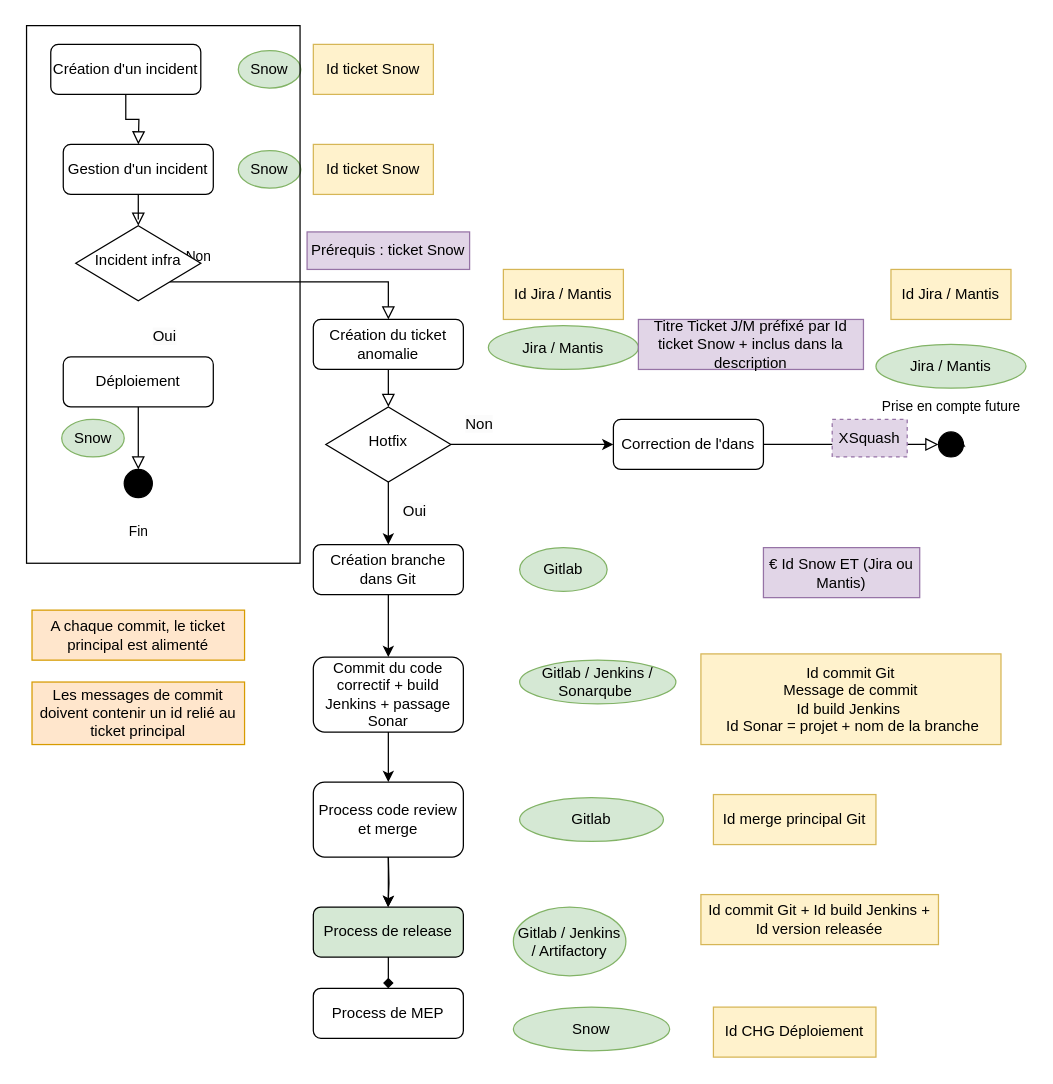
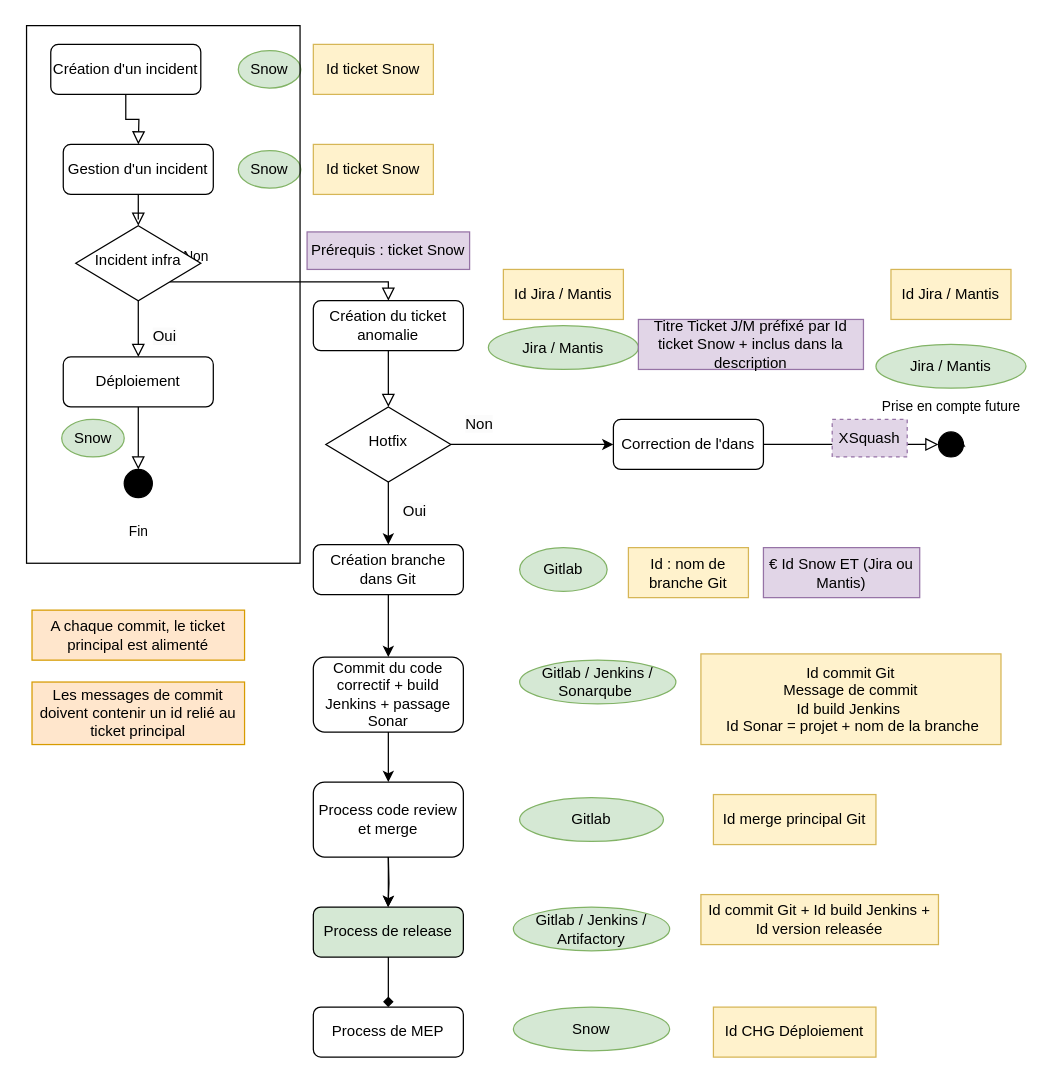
edge "Incident infra" -> "Déploiement": added
node "Création du ticket anomalie": moved (388, 344) -> (388, 326)
node "Id : nom de branche Git": added
node "Gitlab / Jenkins / Artifactory": size 113x69 -> 156x44
node "Process de MEP": moved (388, 1013) -> (388, 1032)
